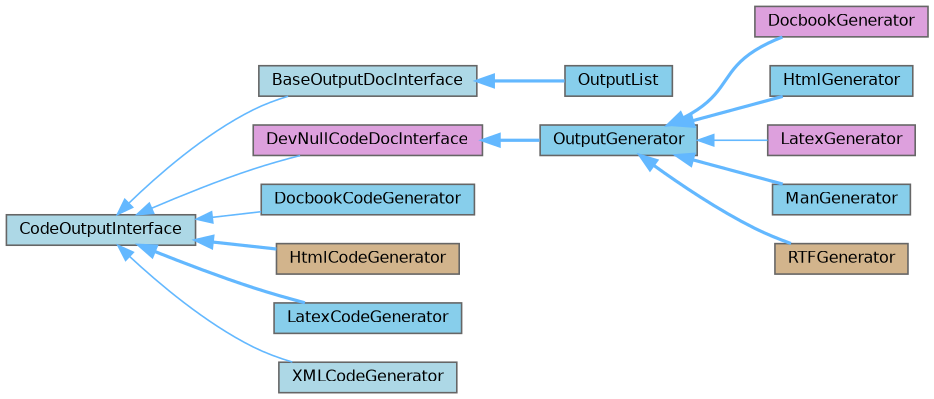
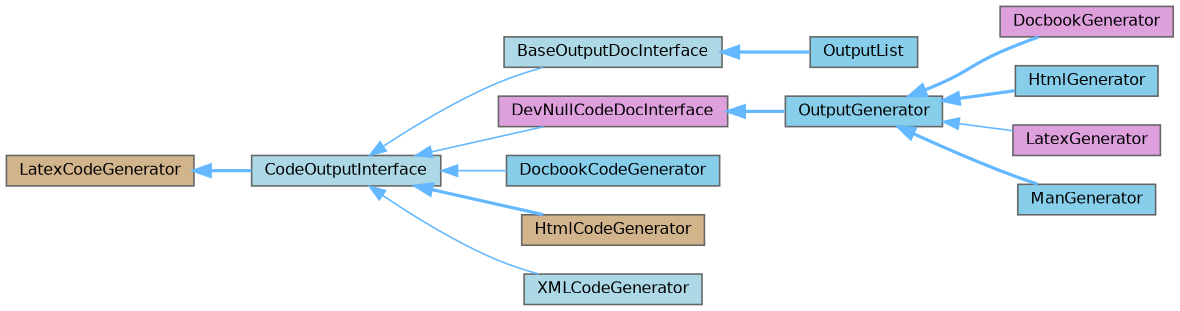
node "RTFGenerator": removed
edge "LatexCodeGenerator" -> "CodeOutputInterface": reversed
node "LatexCodeGenerator": fillcolor skyblue -> tan
